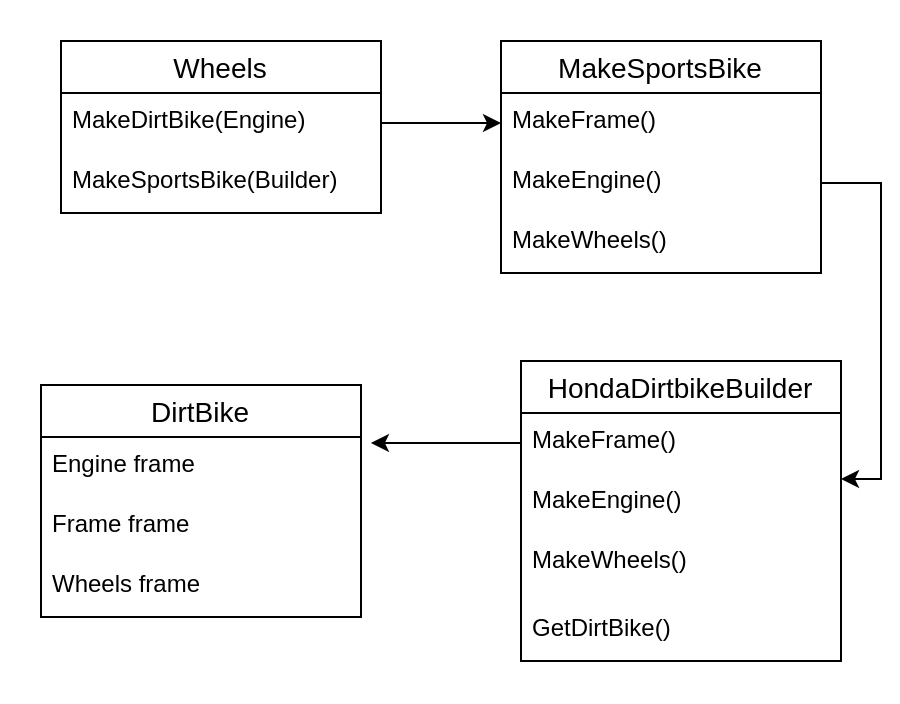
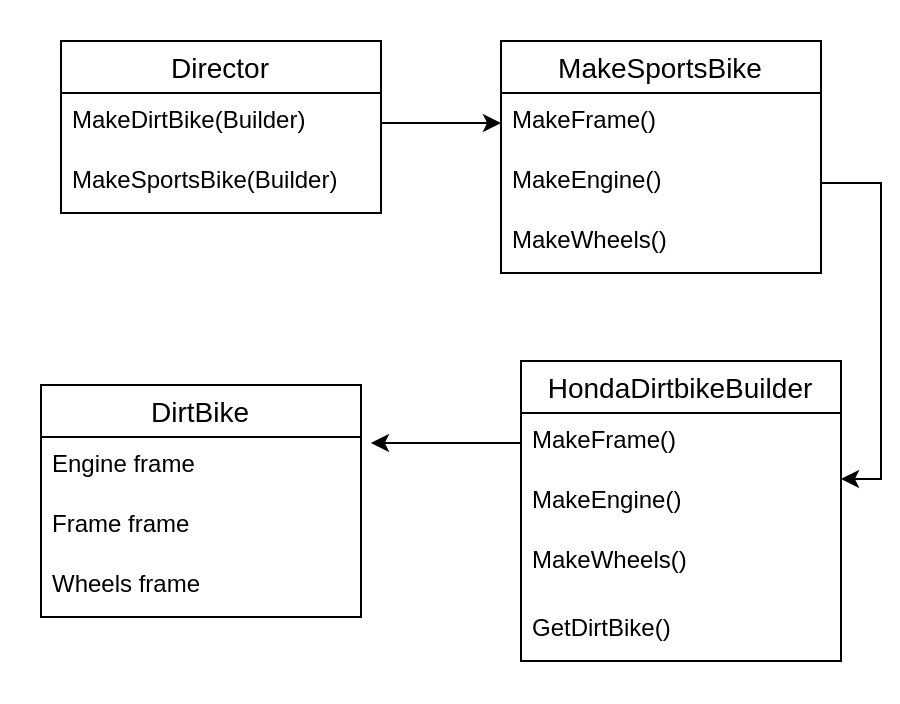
node "Wheels": label "Wheels" -> "Director"
node "MakeDirtBike(Engine)": label "MakeDirtBike(Engine)" -> "MakeDirtBike(Builder)"
